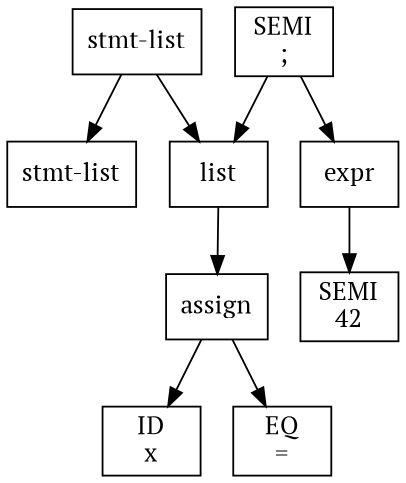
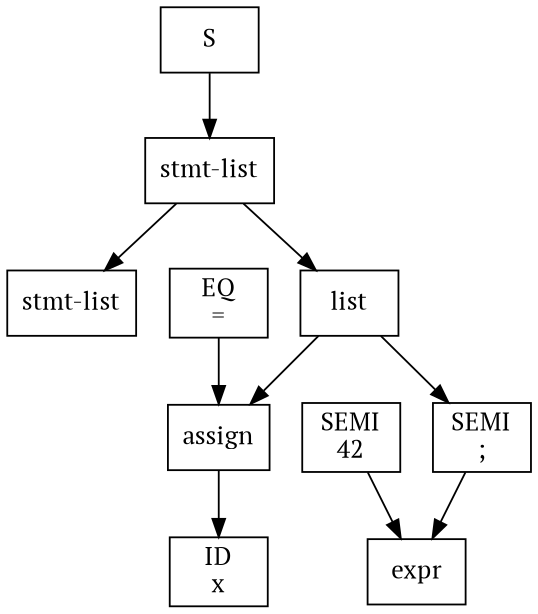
node "S": added
edge "SEMI ;" -> "list": reversed
edge "expr" -> "SEMI 42": reversed
edge "assign" -> "EQ =": reversed
